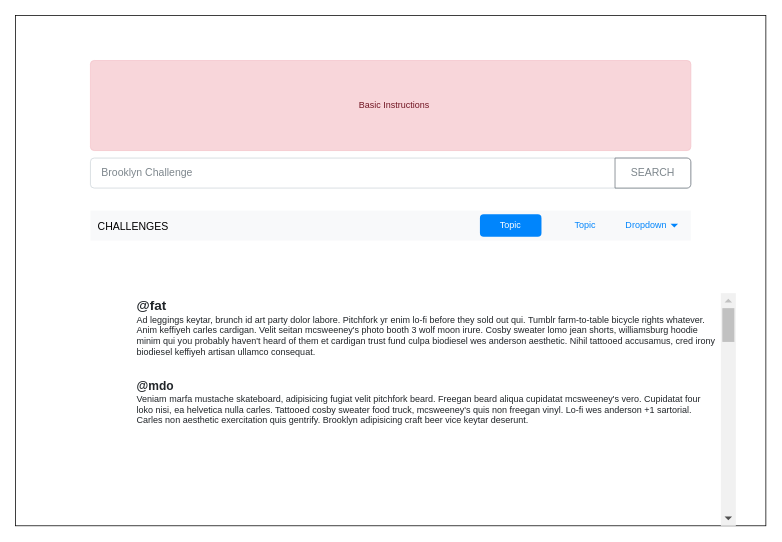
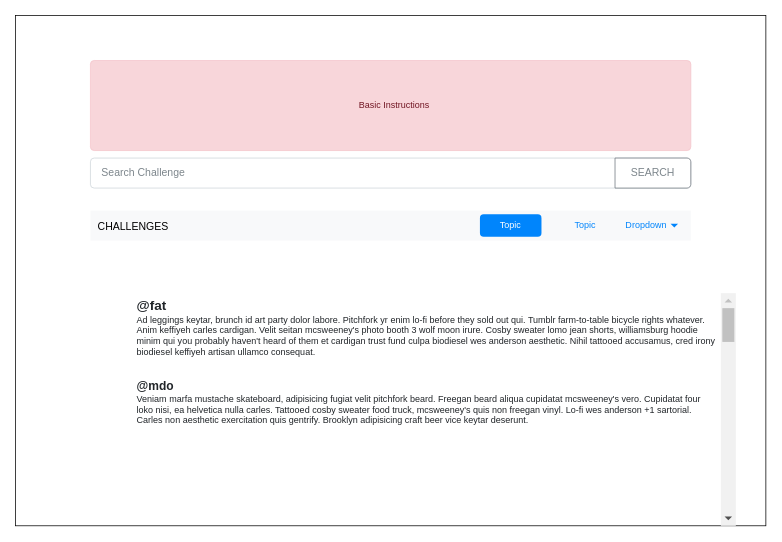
node "Brooklyn Challenge": label "Brooklyn Challenge" -> "Search Challenge"
